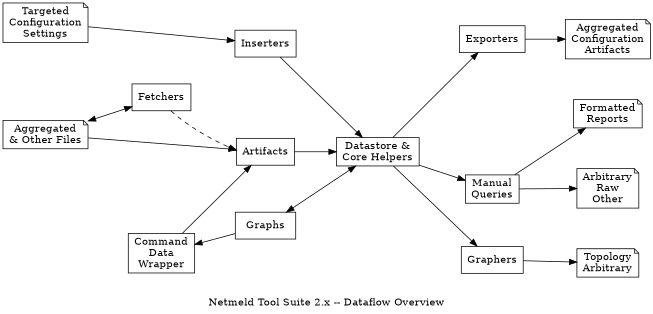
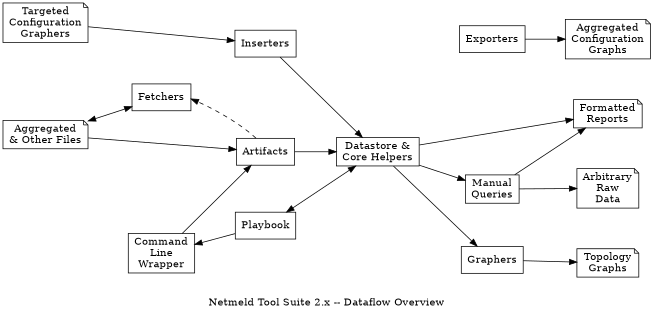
node "Targeted Configuration Settings": label "Targeted Configuration Settings" -> "Targeted Configuration Graphers"
node "Aggregated Configuration Artifacts": label "Aggregated Configuration Artifacts" -> "Aggregated Configuration Graphs"
edge "Datastore & Core Helpers" -> "Exporters": now "Datastore & Core Helpers" -> "Formatted Reports"
edge "Fetchers" -> "Artifacts": reversed
node "Arbitrary Raw Other": label "Arbitrary Raw Other" -> "Arbitrary Raw Data"
node "Graphs": label "Graphs" -> "Playbook"
node "Command Data Wrapper": label "Command Data Wrapper" -> "Command Line Wrapper"
node "Topology Arbitrary": label "Topology Arbitrary" -> "Topology Graphs"
